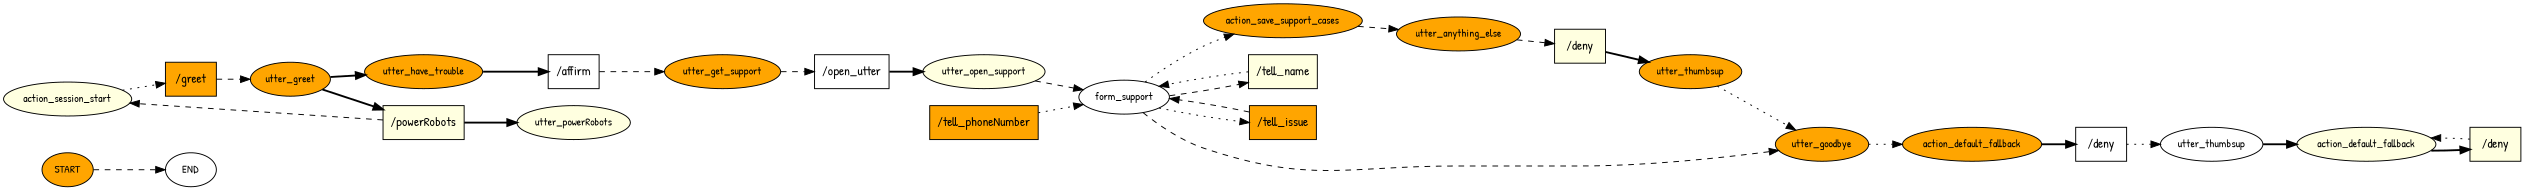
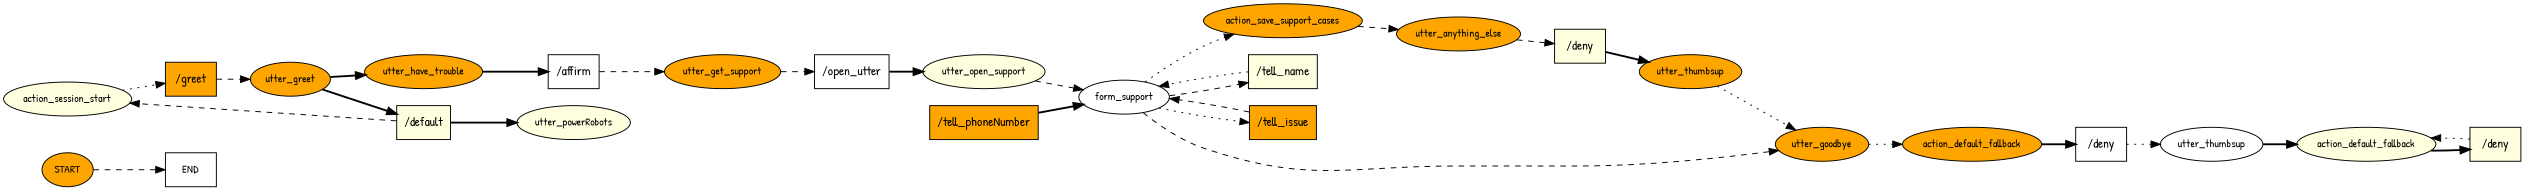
edge "/tell_phoneNumber" -> "form_support": style dotted -> bold
node "/powerRobots": label "/powerRobots" -> "/default"
node "END": shape ellipse -> box
